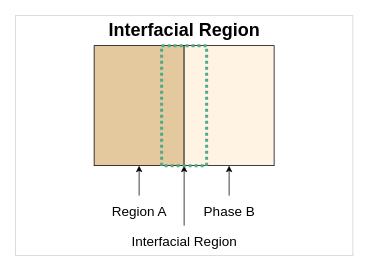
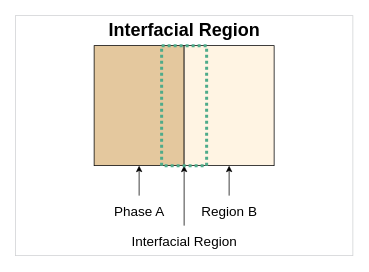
node "Region A": label "Region A" -> "Phase A"
node "Phase B": label "Phase B" -> "Region B"
